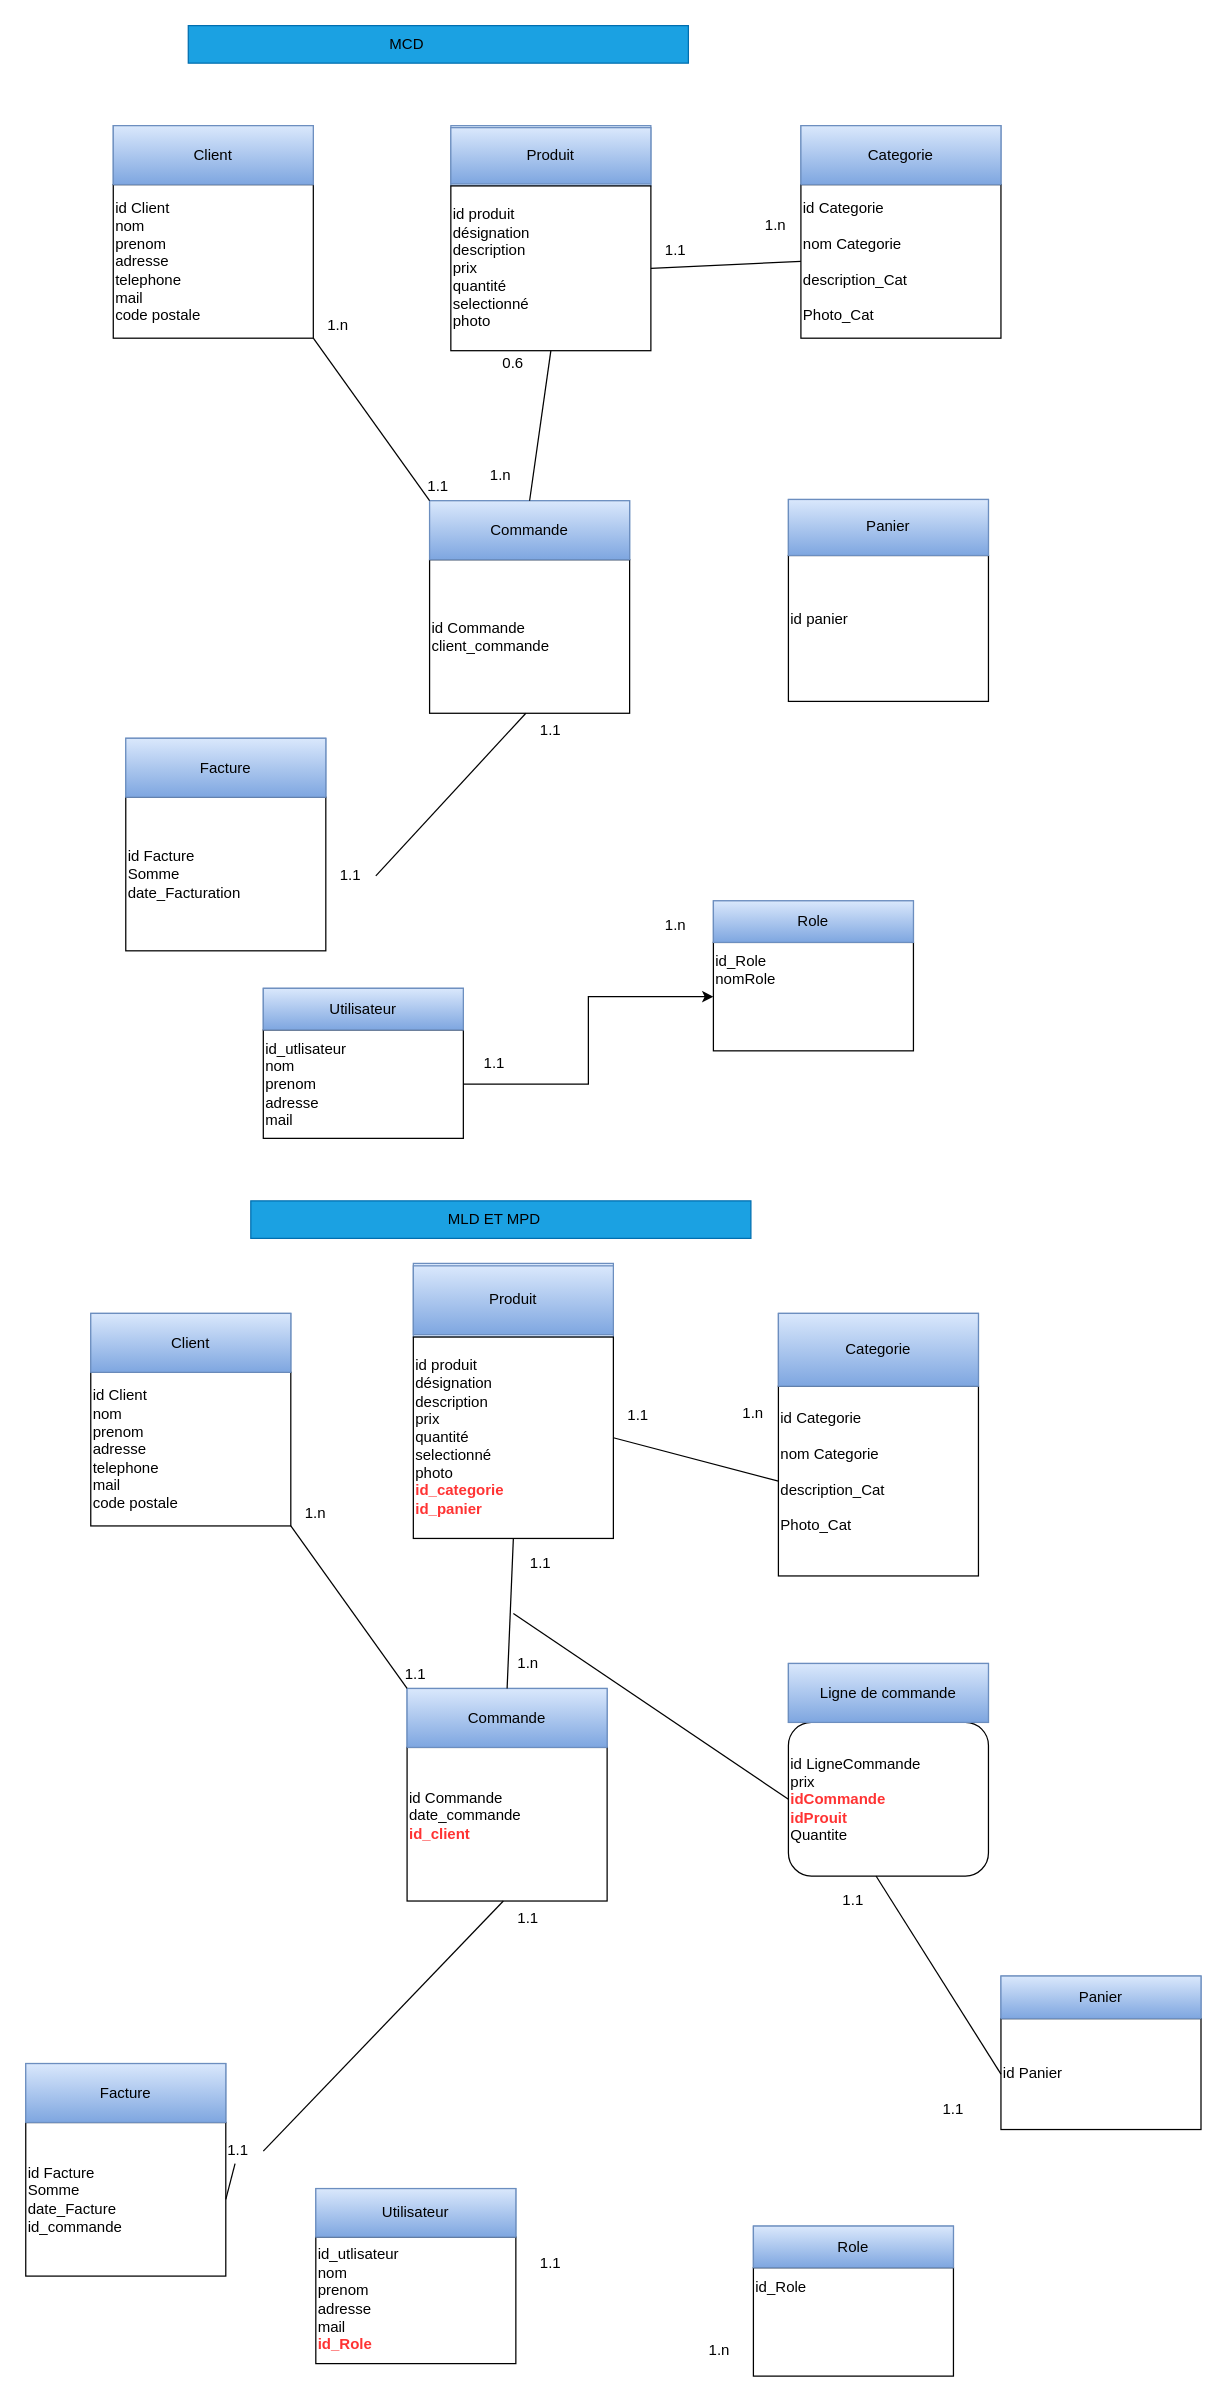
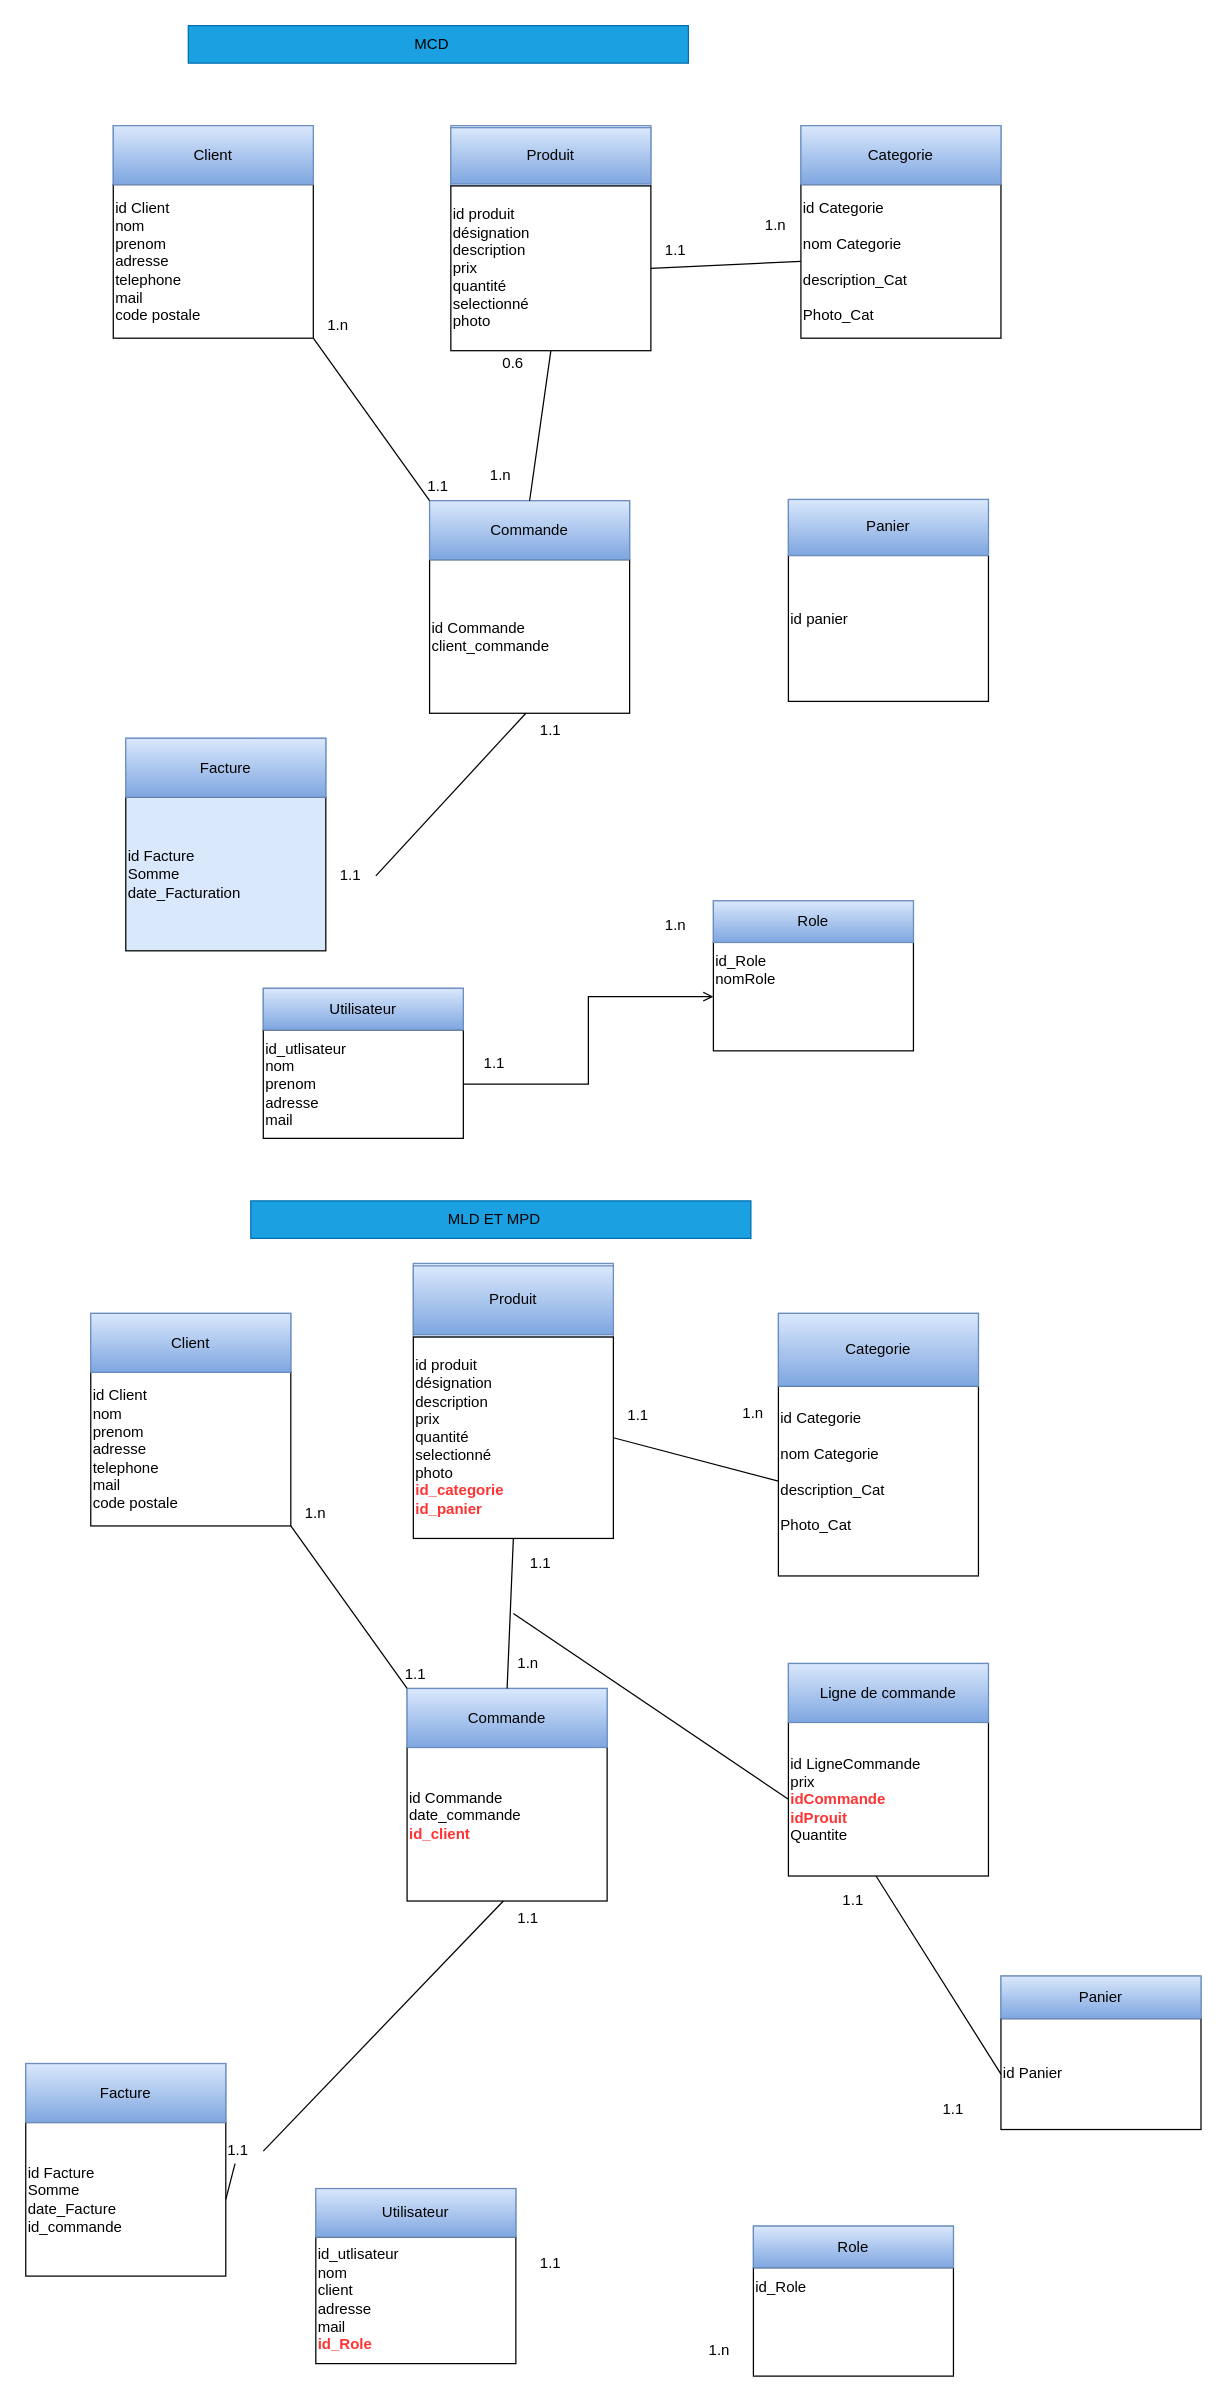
node "MCD": moved (407, 44) -> (432, 44)
node "id Facture Somme date_Facturation": fillcolor #ffffff -> #dae8fc
edge "id_utlisateur nom prenom adresse mail" -> "id_Role nomRole": arrowhead classic -> open
node "id LigneCommande prix idCommande idProuit Quantite": shape rounded rectangle -> rectangle
node "id_utlisateur nom prenom adresse mail id_Role": label "id_utlisateur nom prenom adresse mail id_Role" -> "id_utlisateur nom client adresse mail id_Role"
